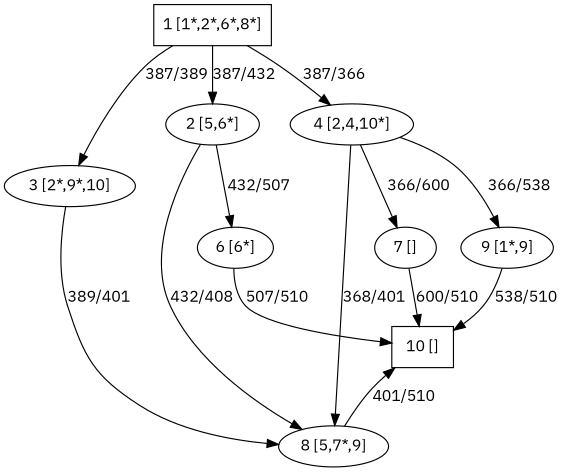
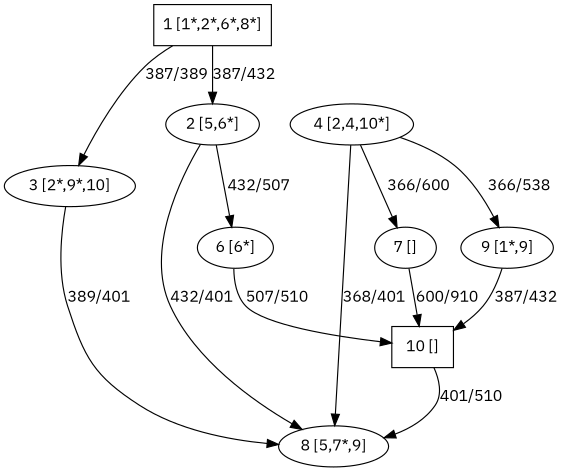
edge "1 [1*,2*,6*,8*]" -> "4 [2,4,10*]": removed, label "387/366"
edge "2 [5,6*]" -> "8 [5,7*,9]": label "432/408" -> "432/401"
edge "7 []" -> "10 []": label "600/510" -> "600/910"
edge "9 [1*,9]" -> "10 []": label "538/510" -> "387/432"
edge "8 [5,7*,9]" -> "10 []": reversed
